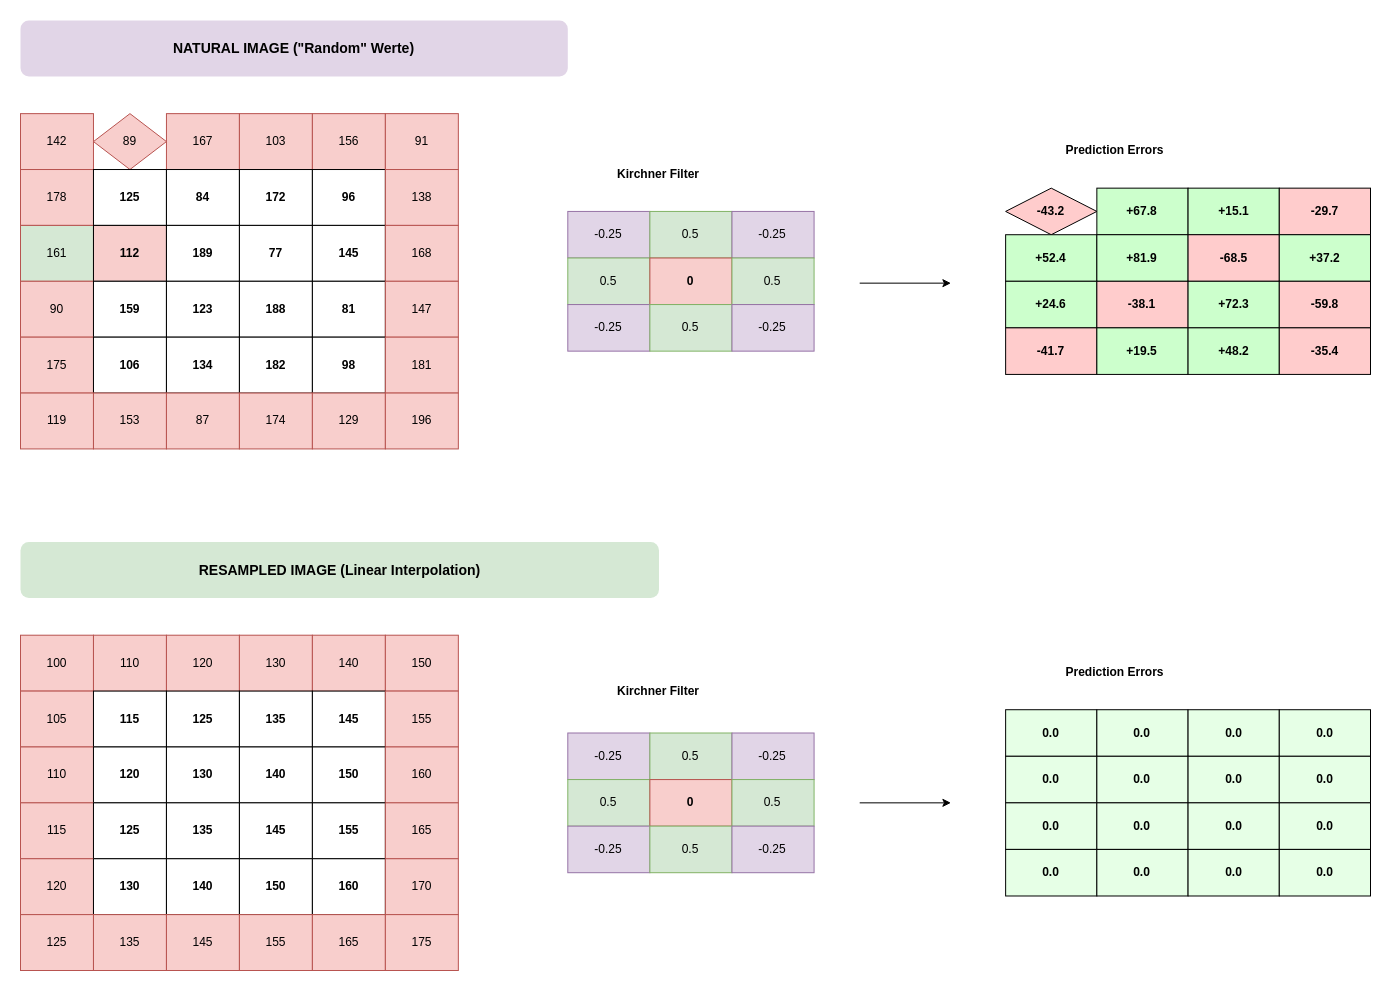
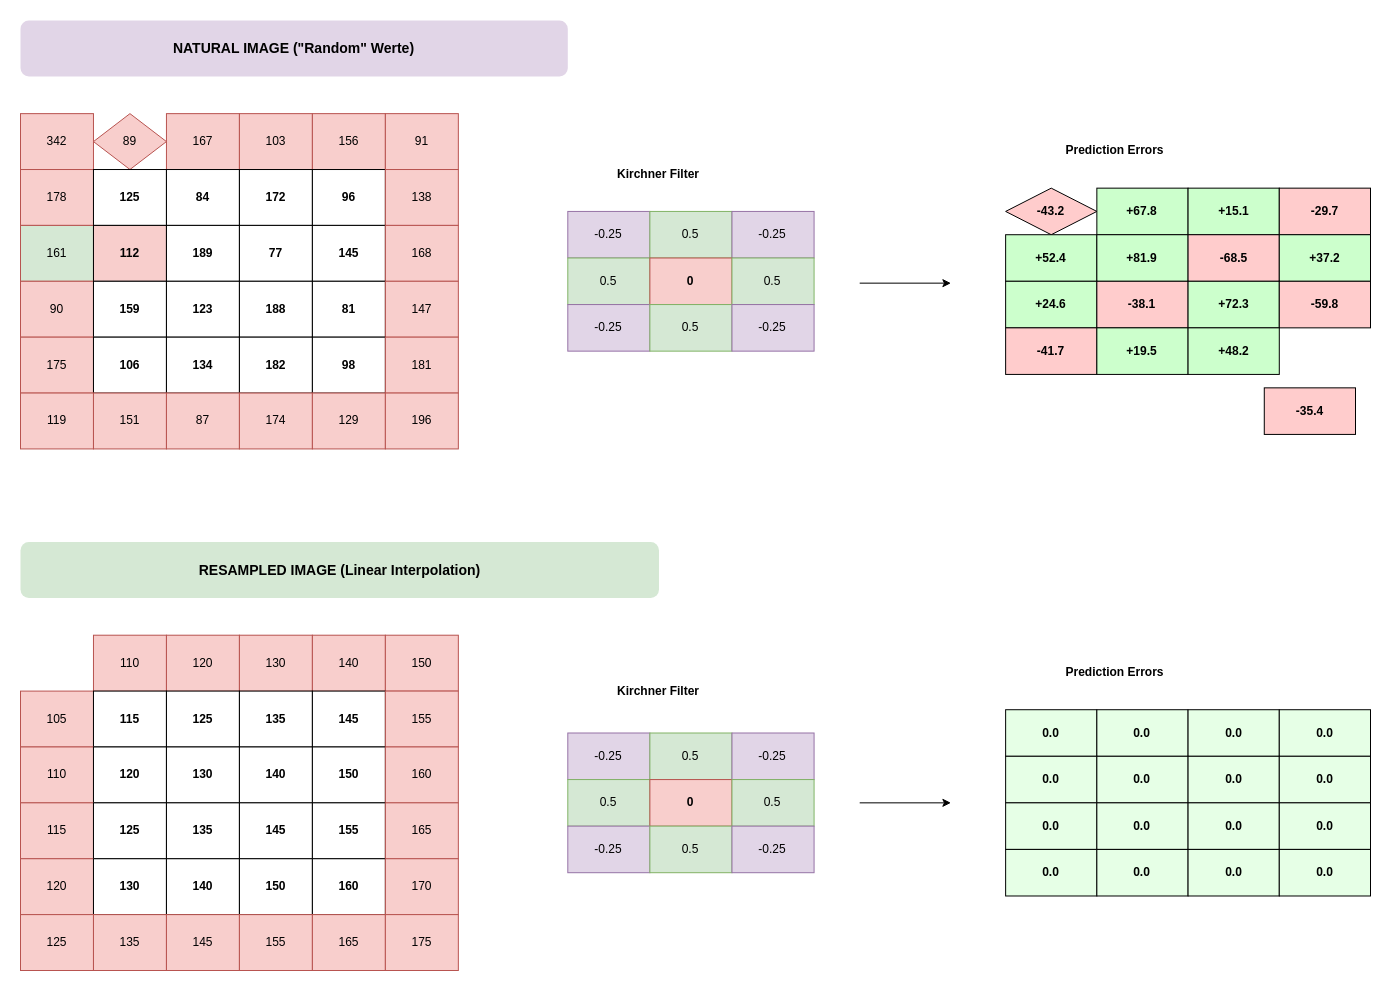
node "142": label "142" -> "342"
node "-35.4": moved (1325, 351) -> (1310, 411)
node "153": label "153" -> "151"
node "100": removed
